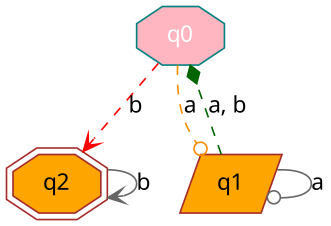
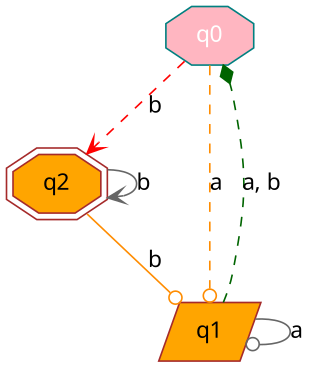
edge "q2" -> "q1": added, label "b"
